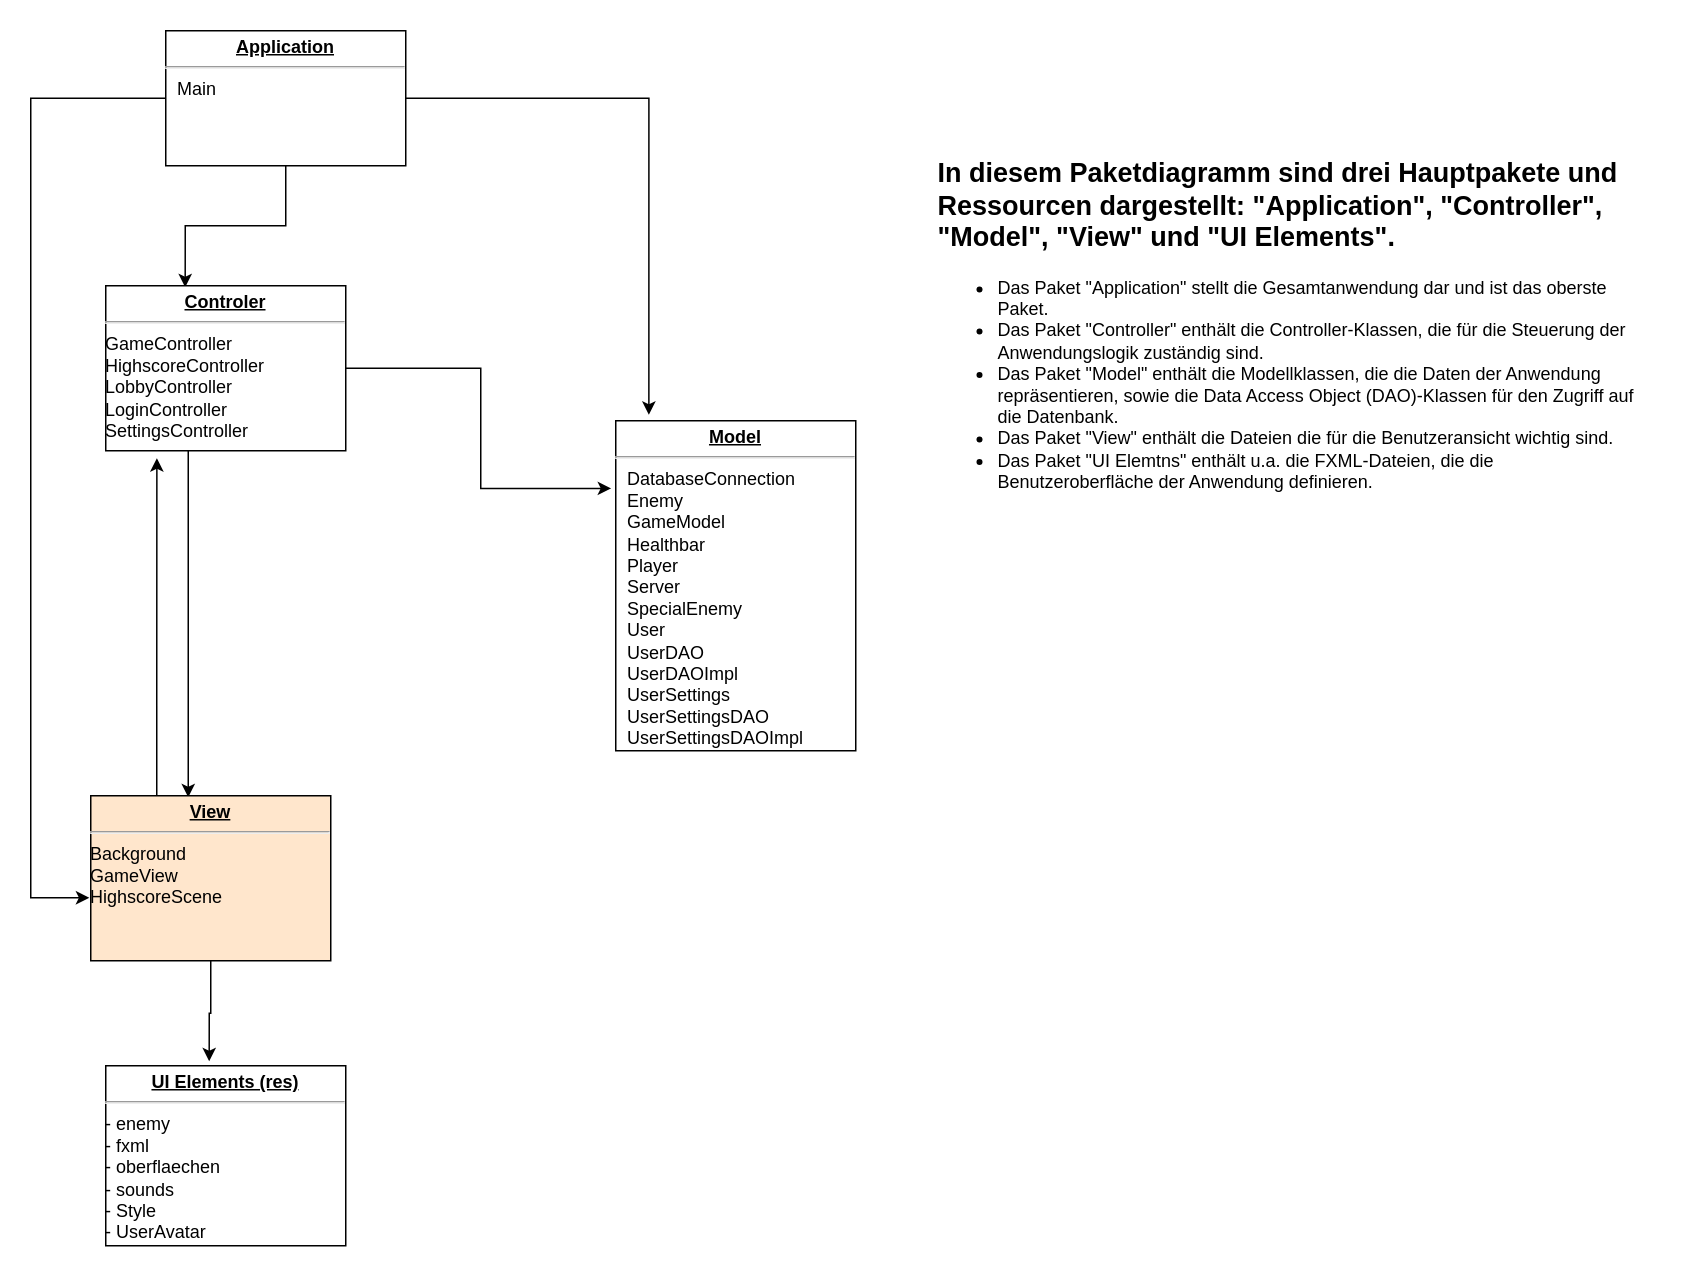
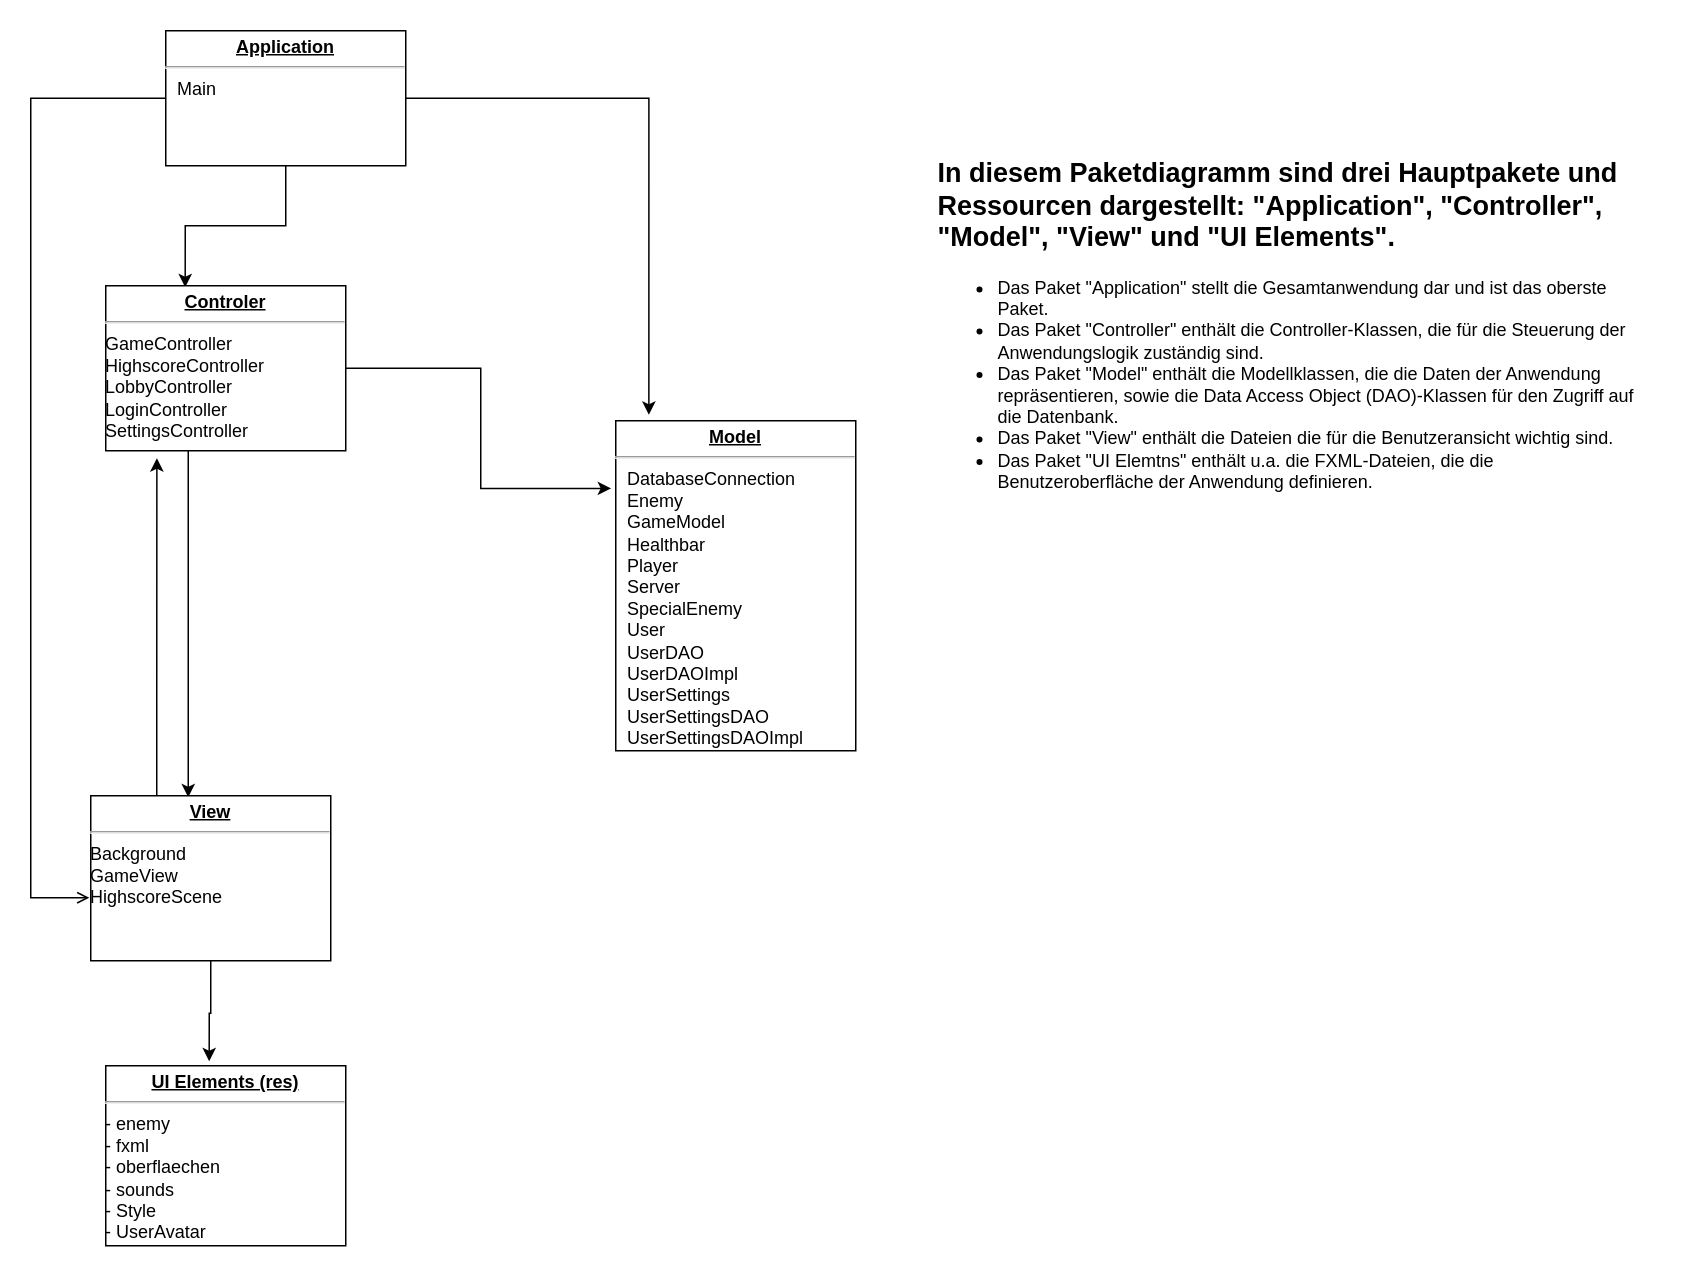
node "View Background GameView HighscoreScene": fillcolor #ffe6cc -> #ffffff
edge "Application Main" -> "View Background GameView HighscoreScene": arrowhead classic -> open
